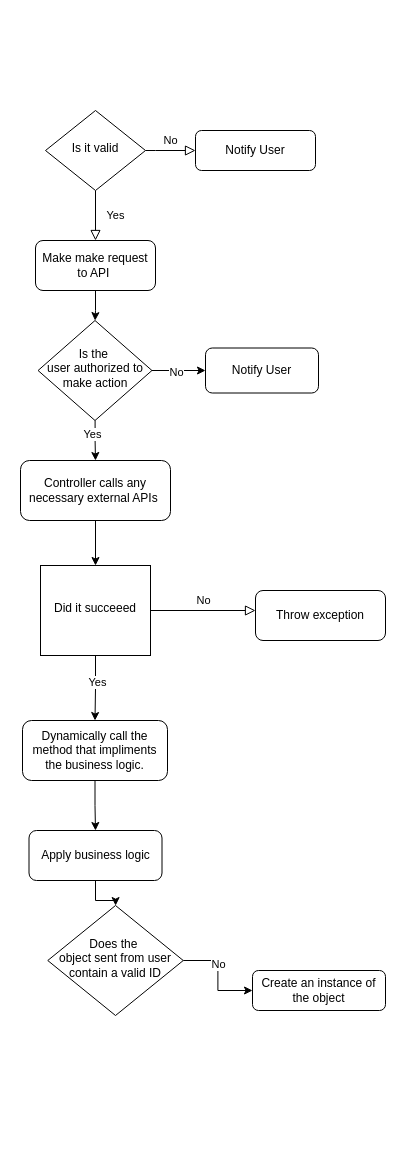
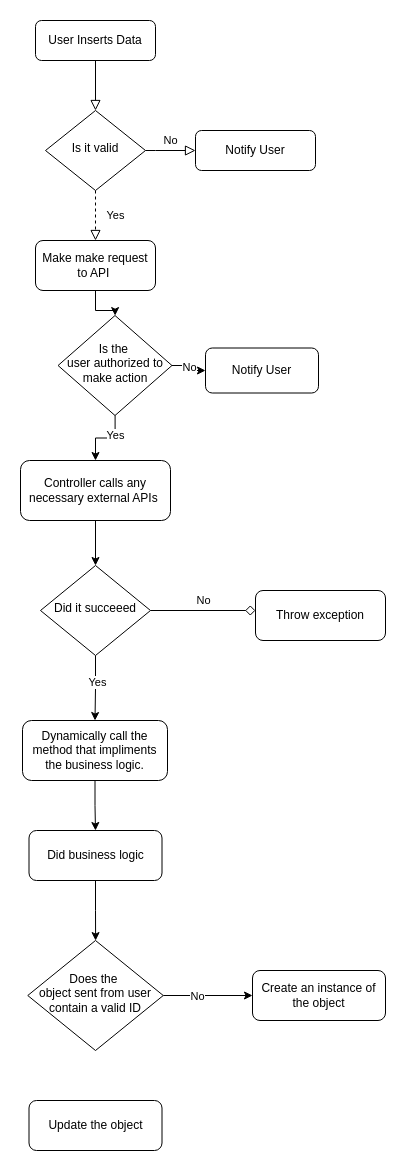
node "User Inserts Data": added
edge "User Inserts Data" -> "Is it valid": added
edge "Is it valid" -> "Make make request to API": style solid -> dashed
node "Is the user authorized to make action": moved (95, 371) -> (115, 366)
node "Did it succeeed": shape rectangle -> diamond
edge "Did it succeeed" -> "Throw exception": arrowhead block -> diamond
node "Apply business logic": label "Apply business logic" -> "Did business logic"
node "Does the object sent from user contain a valid ID": moved (116, 961) -> (96, 996)
node "Create an instance of the object": size 133x40 -> 133x50
node "Update the object": added
